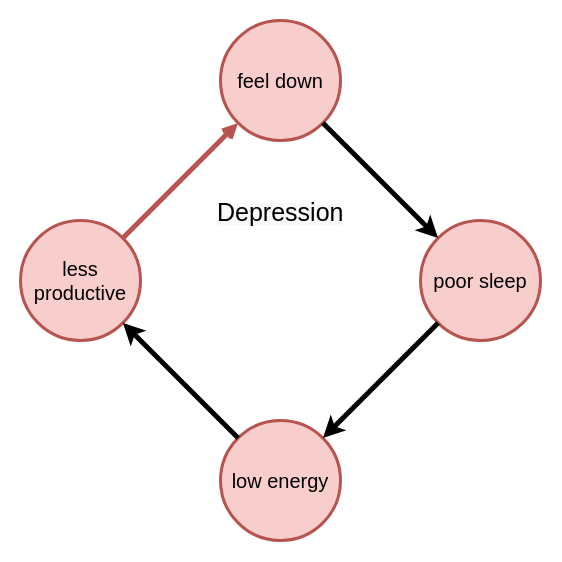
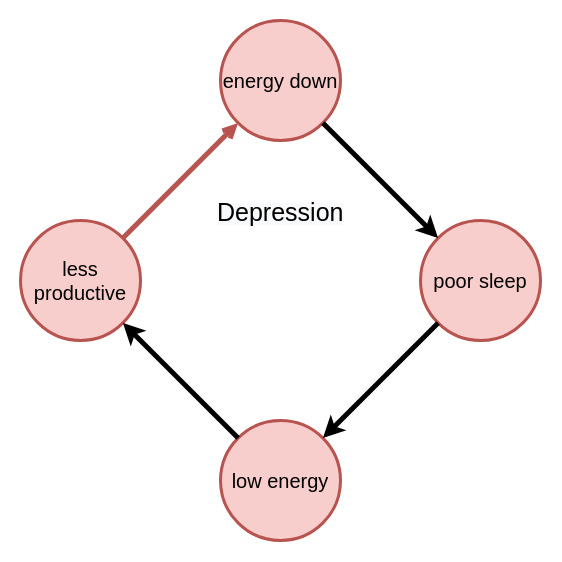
node "feel down": label "feel down" -> "energy down"
